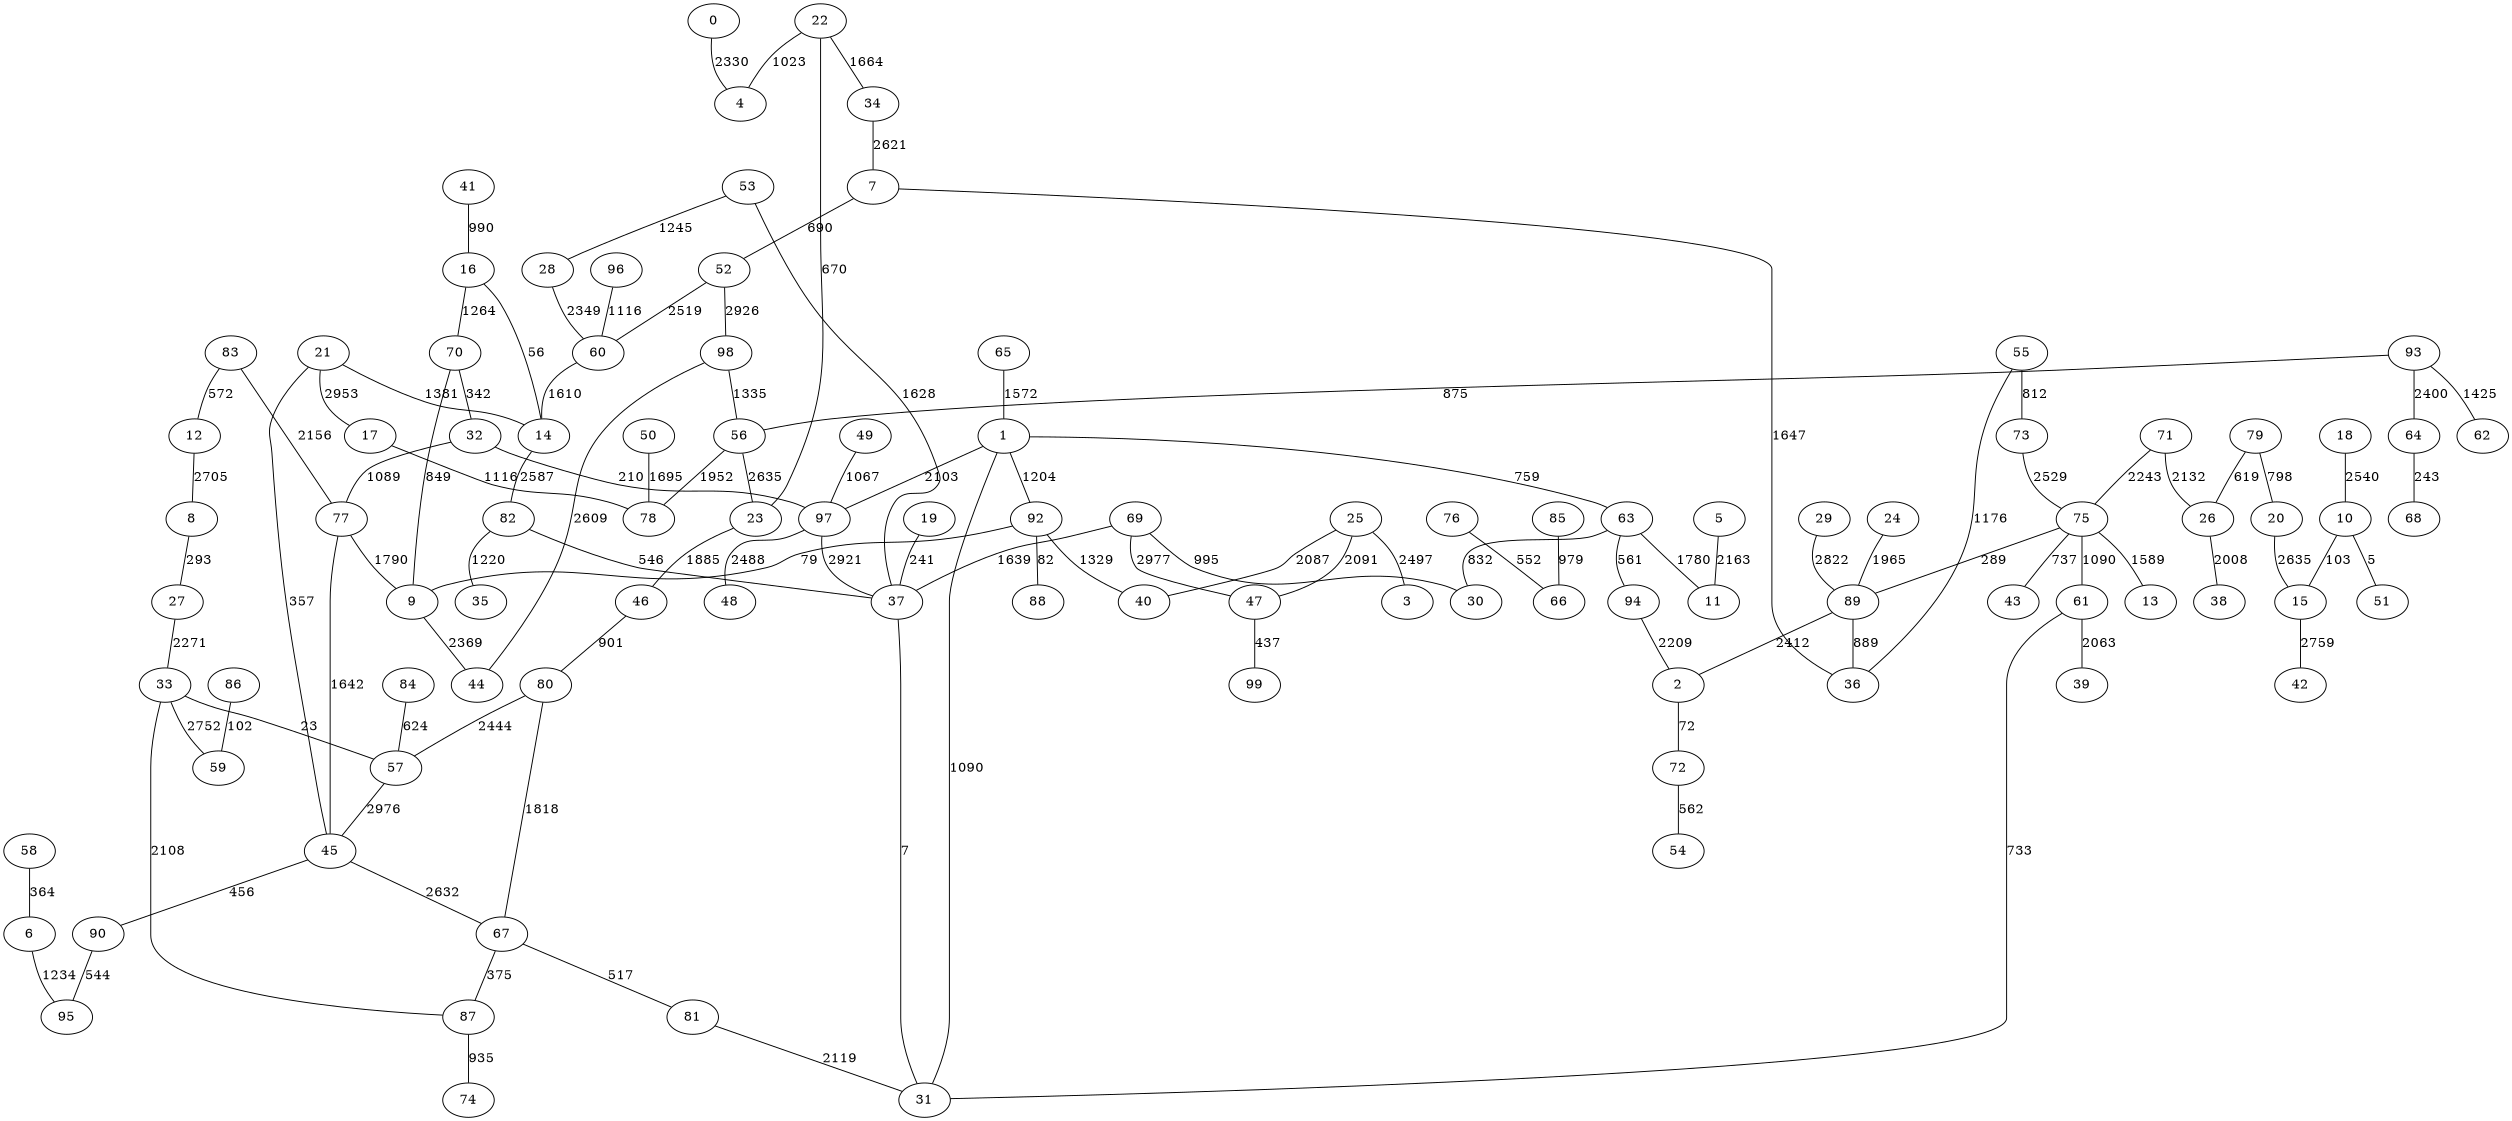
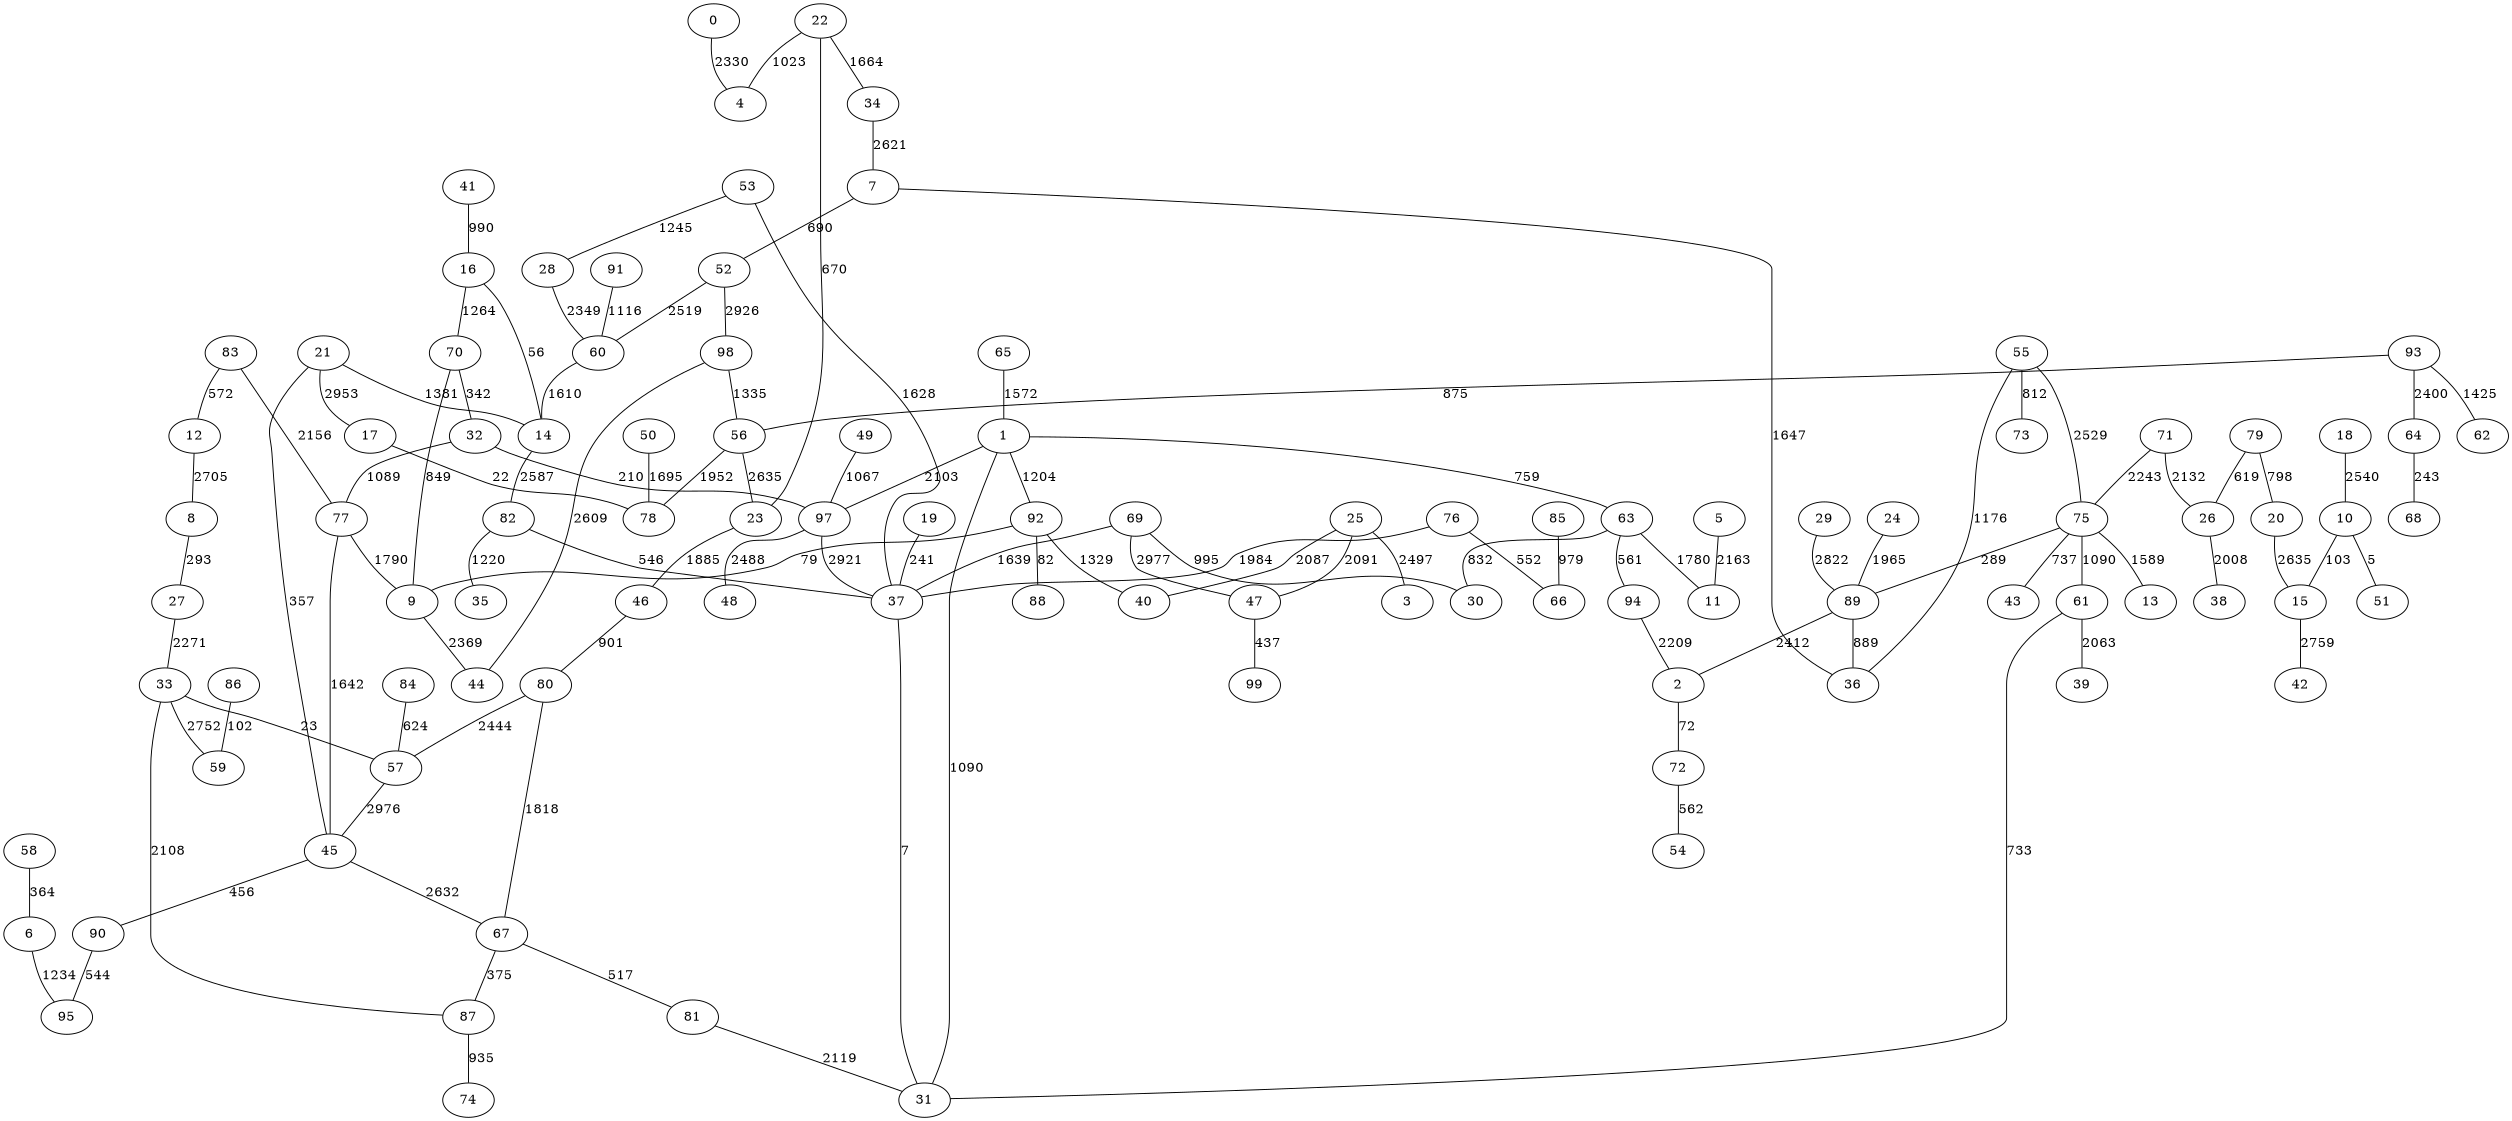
node "96": label "96" -> "91"
edge "17" -- "78": label "1116" -> "22"
edge "73" -- "75": now "55" -- "75"
edge "76" -- "37": added, label "1984"
